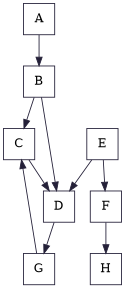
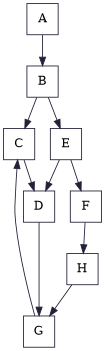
edge "B" -> "D": now "B" -> "E"
edge "H" -> "G": added
